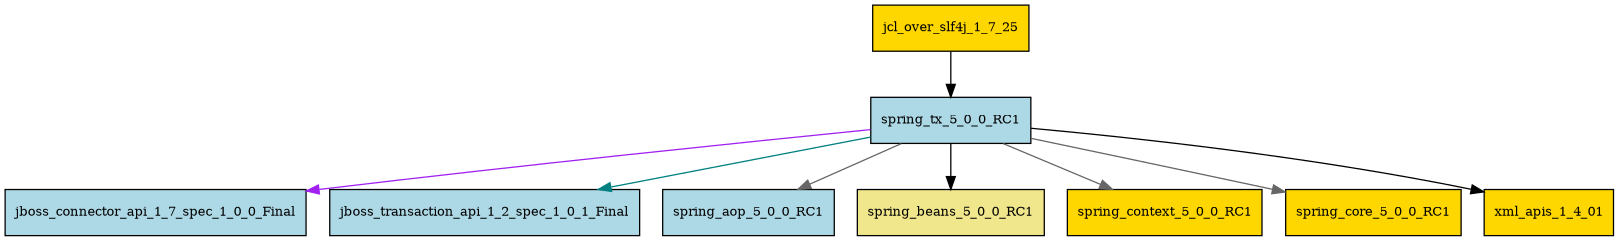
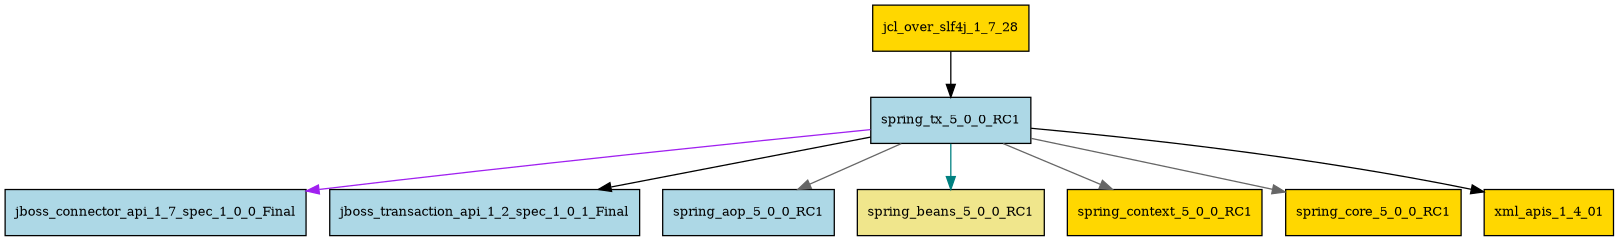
node "jcl_over_slf4j_1_7_25": label "jcl_over_slf4j_1_7_25" -> "jcl_over_slf4j_1_7_28"
edge "spring_tx_5_0_0_RC1" -> "spring_beans_5_0_0_RC1": color black -> teal
edge "spring_tx_5_0_0_RC1" -> "jboss_transaction_api_1_2_spec_1_0_1_Final": color teal -> black
